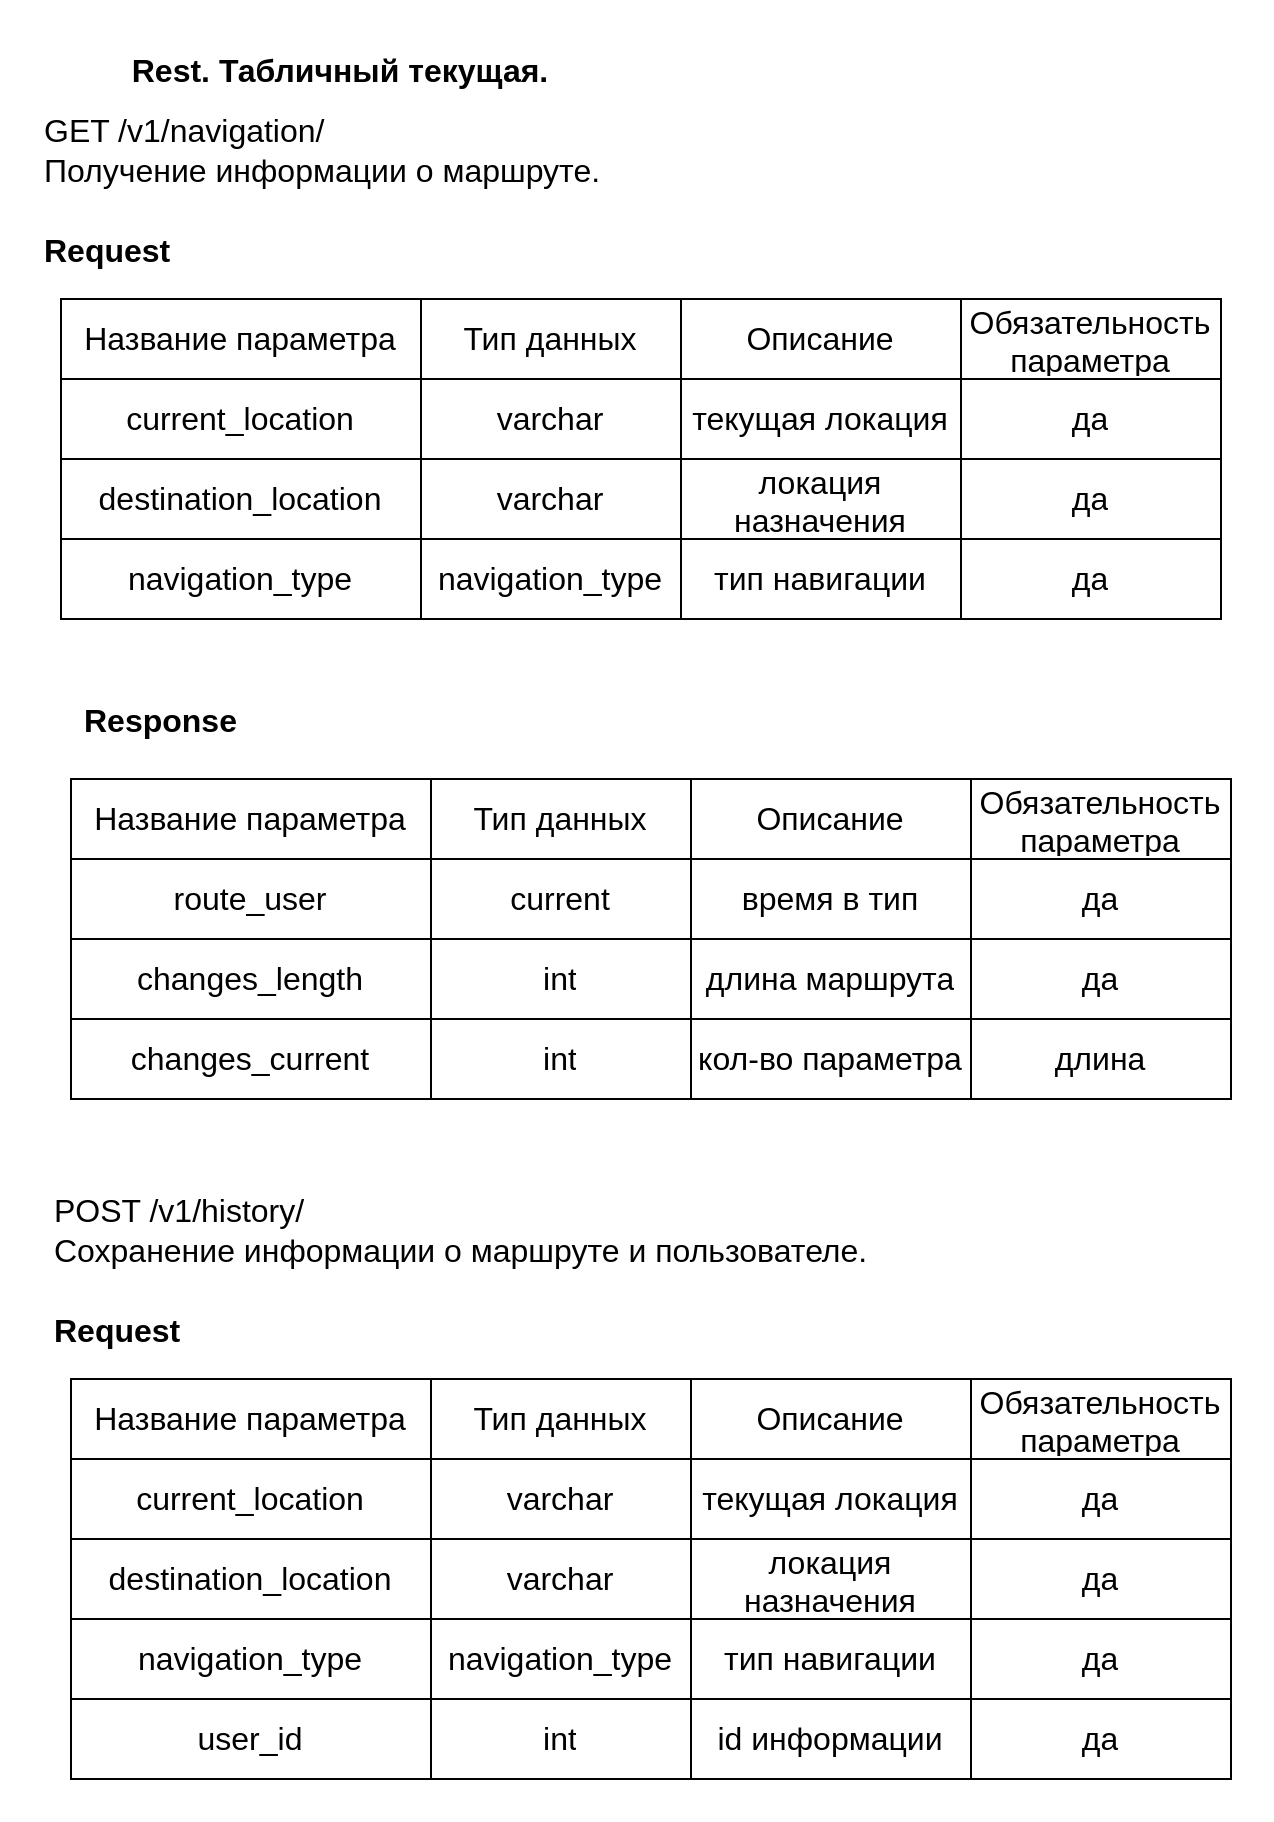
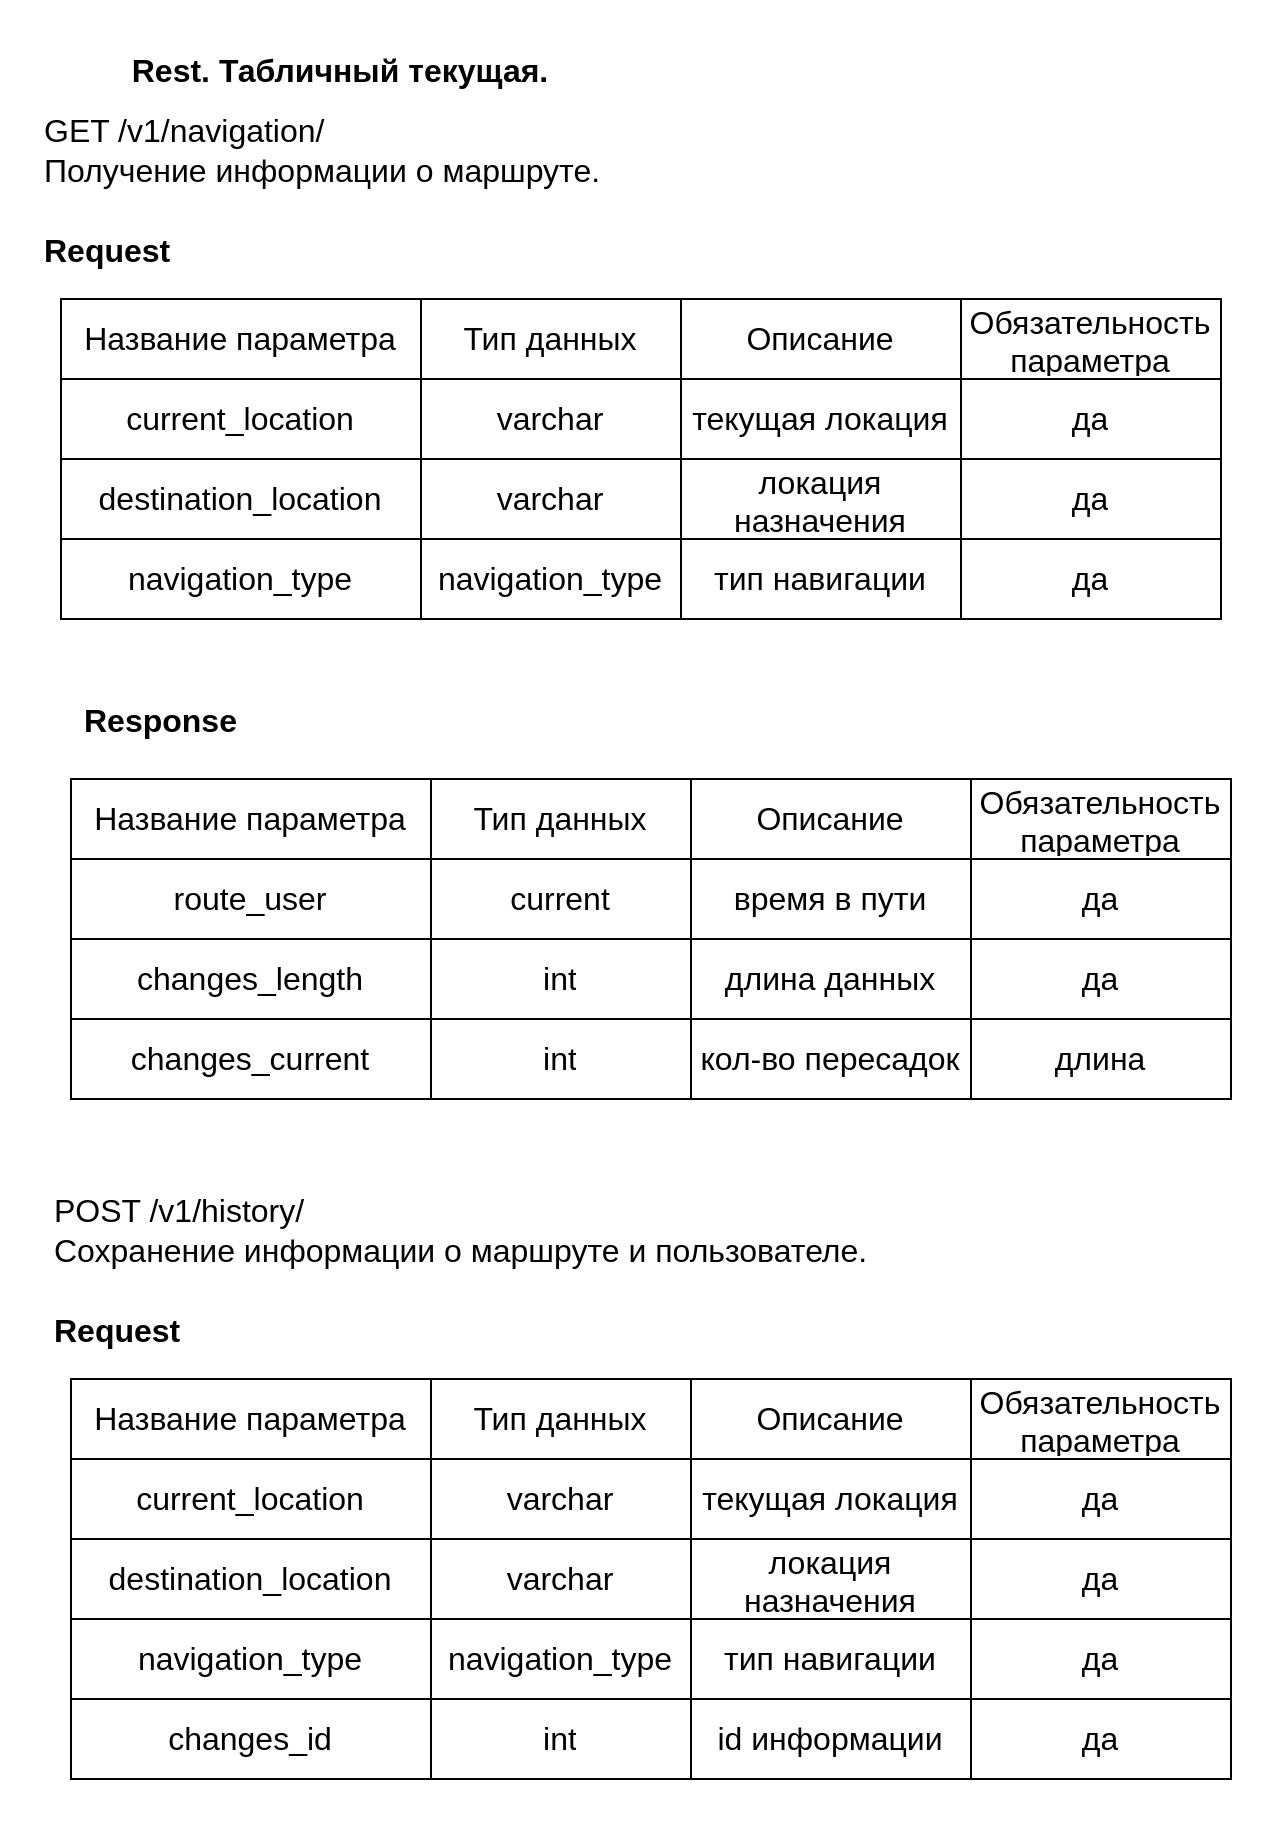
node "время в тип": label "время в тип" -> "время в пути"
node "длина маршрута": label "длина маршрута" -> "длина данных"
node "кол-во параметра": label "кол-во параметра" -> "кол-во пересадок"
node "user_id": label "user_id" -> "changes_id"
